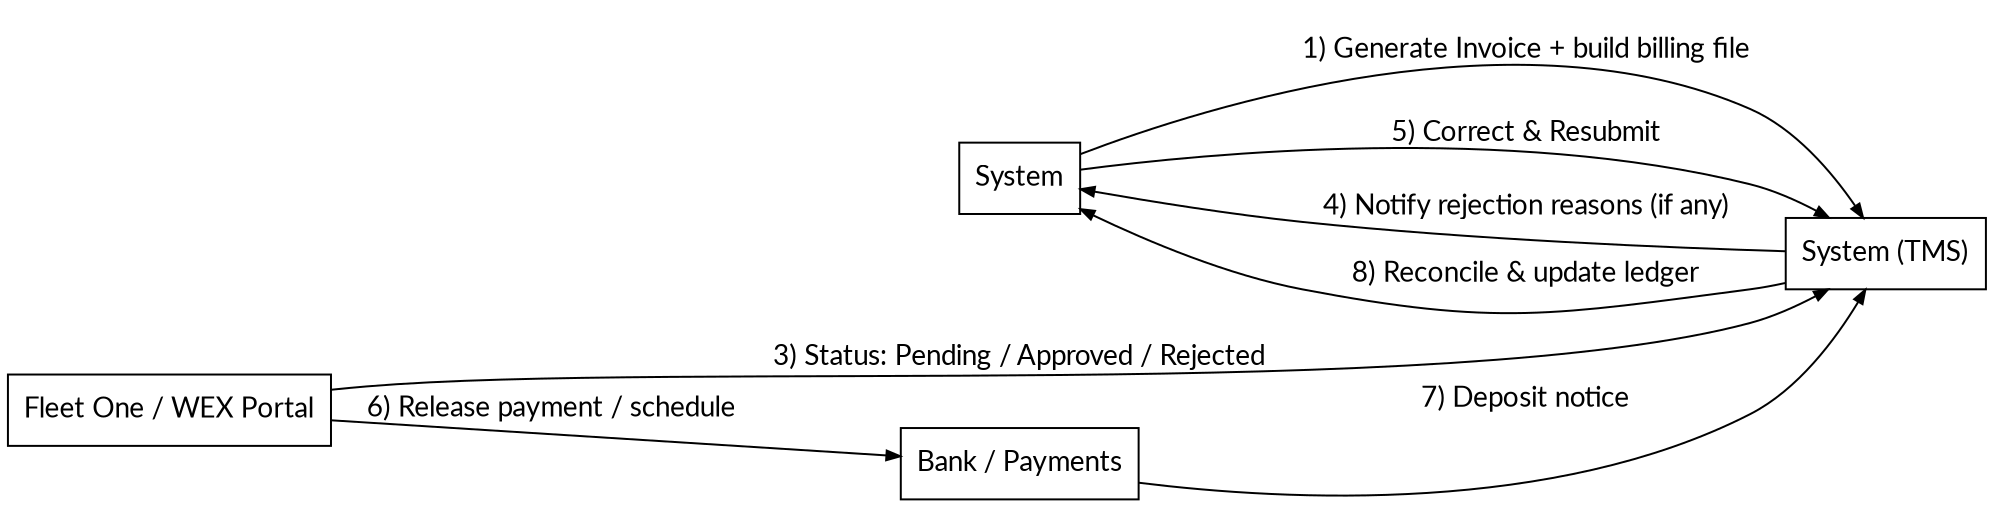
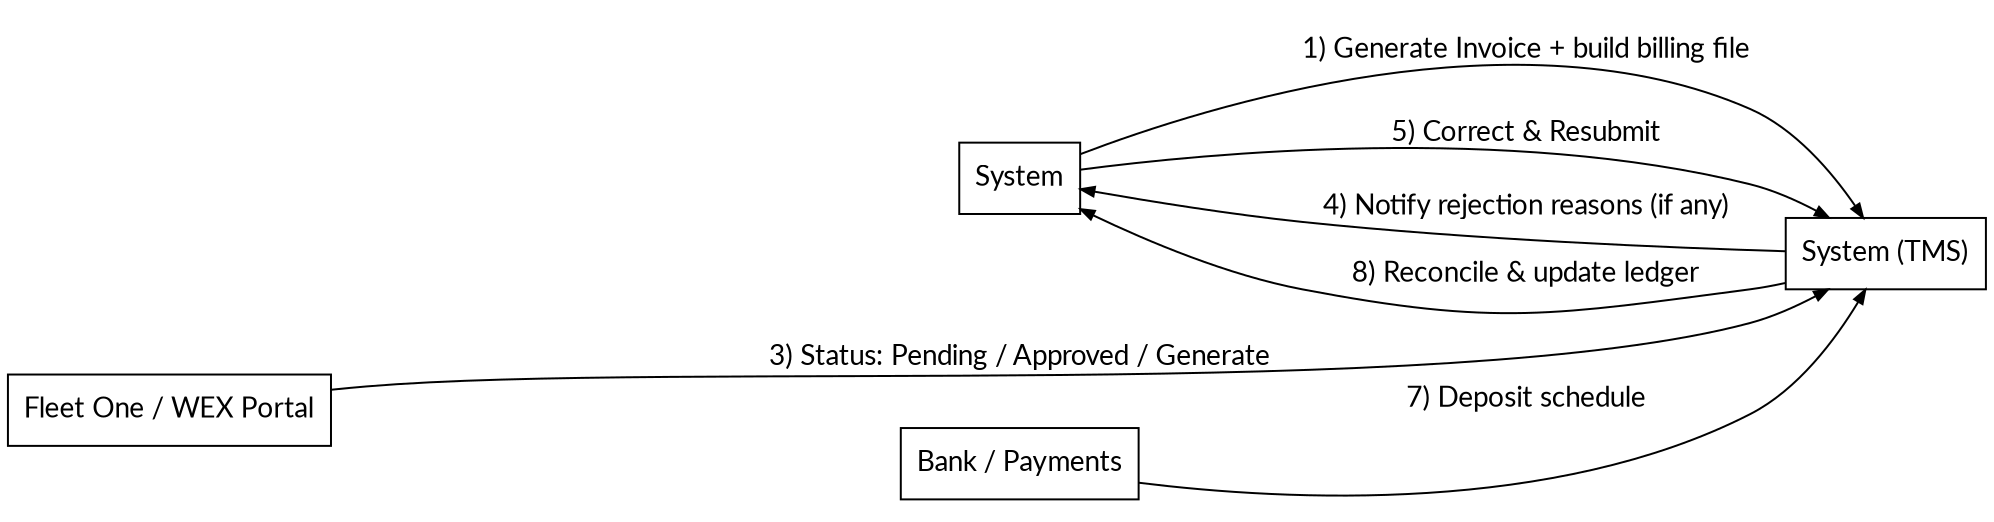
edge "Fleet One / WEX Portal" -> "System (TMS)": label "3) Status: Pending / Approved / Rejected" -> "3) Status: Pending / Approved / Generate"
edge "Bank / Payments" -> "System (TMS)": label "7) Deposit notice" -> "7) Deposit schedule"
edge "Fleet One / WEX Portal" -> "Bank / Payments": removed, label "6) Release payment / schedule"
